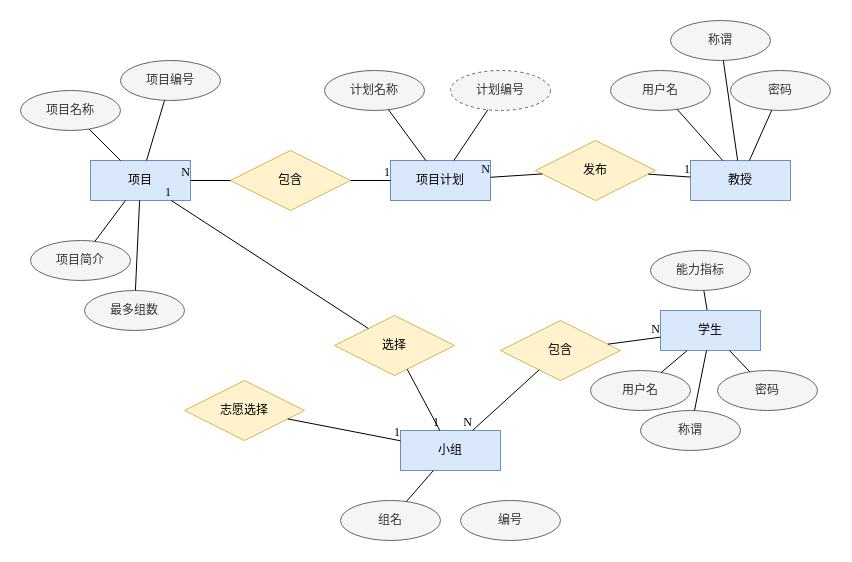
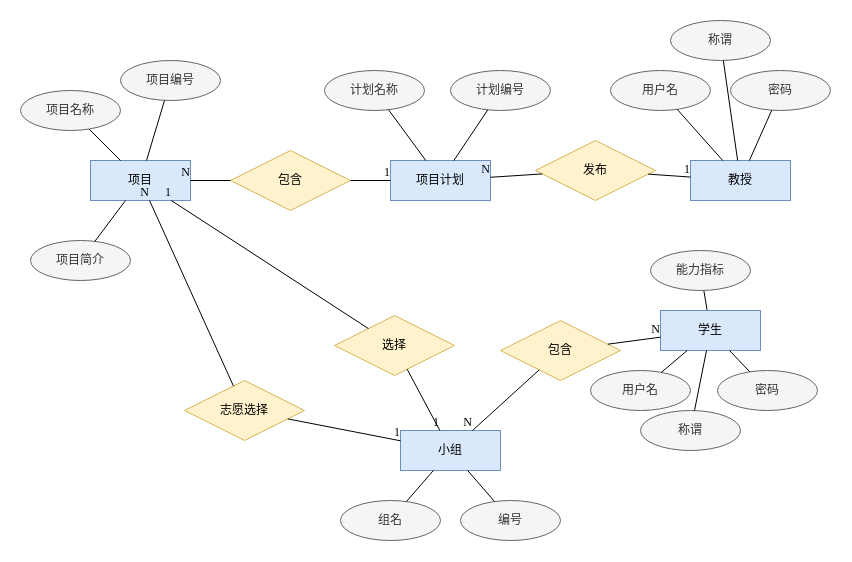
node "计划编号": style dashed -> solid
edge "项目" -- "最多组数": removed
edge "项目" -- "志愿选择": added, label "N"
node "最多组数": removed
edge "小组" -- "编号": added
